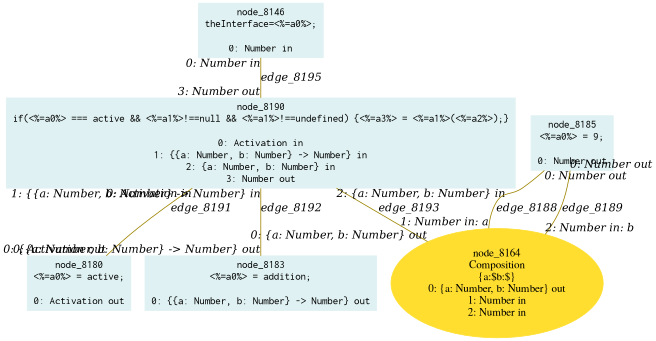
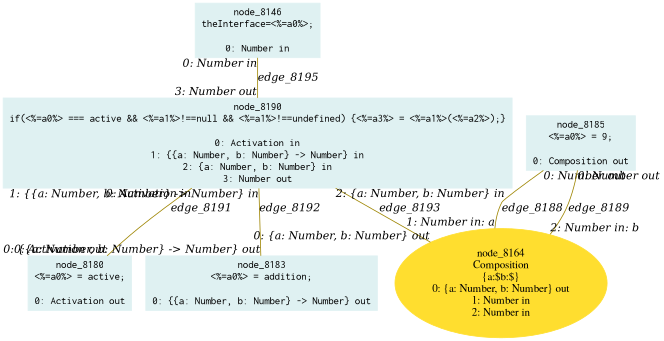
node "node_8185 <%=a0%> = 9; 0: Number out": label "node_8185 <%=a0%> = 9; 0: Number out" -> "node_8185 <%=a0%> = 9; 0: Composition out"
